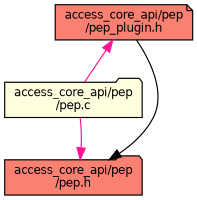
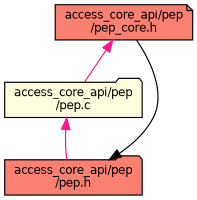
node "access_core_api/pep /pep_plugin.h": label "access_core_api/pep /pep_plugin.h" -> "access_core_api/pep /pep_core.h"
edge "access_core_api/pep /pep.c" -> "access_core_api/pep /pep.h": reversed
